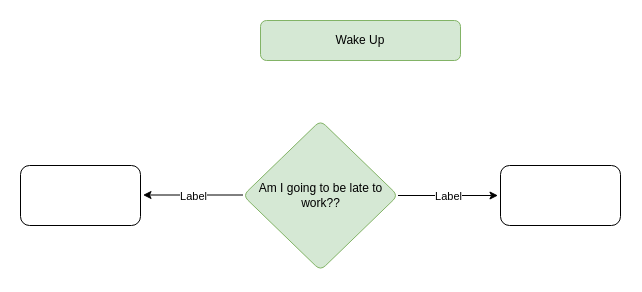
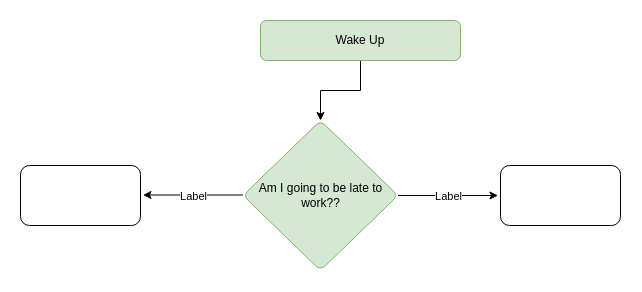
edge "Wake Up" -> "Am I going to be late to work??": added
